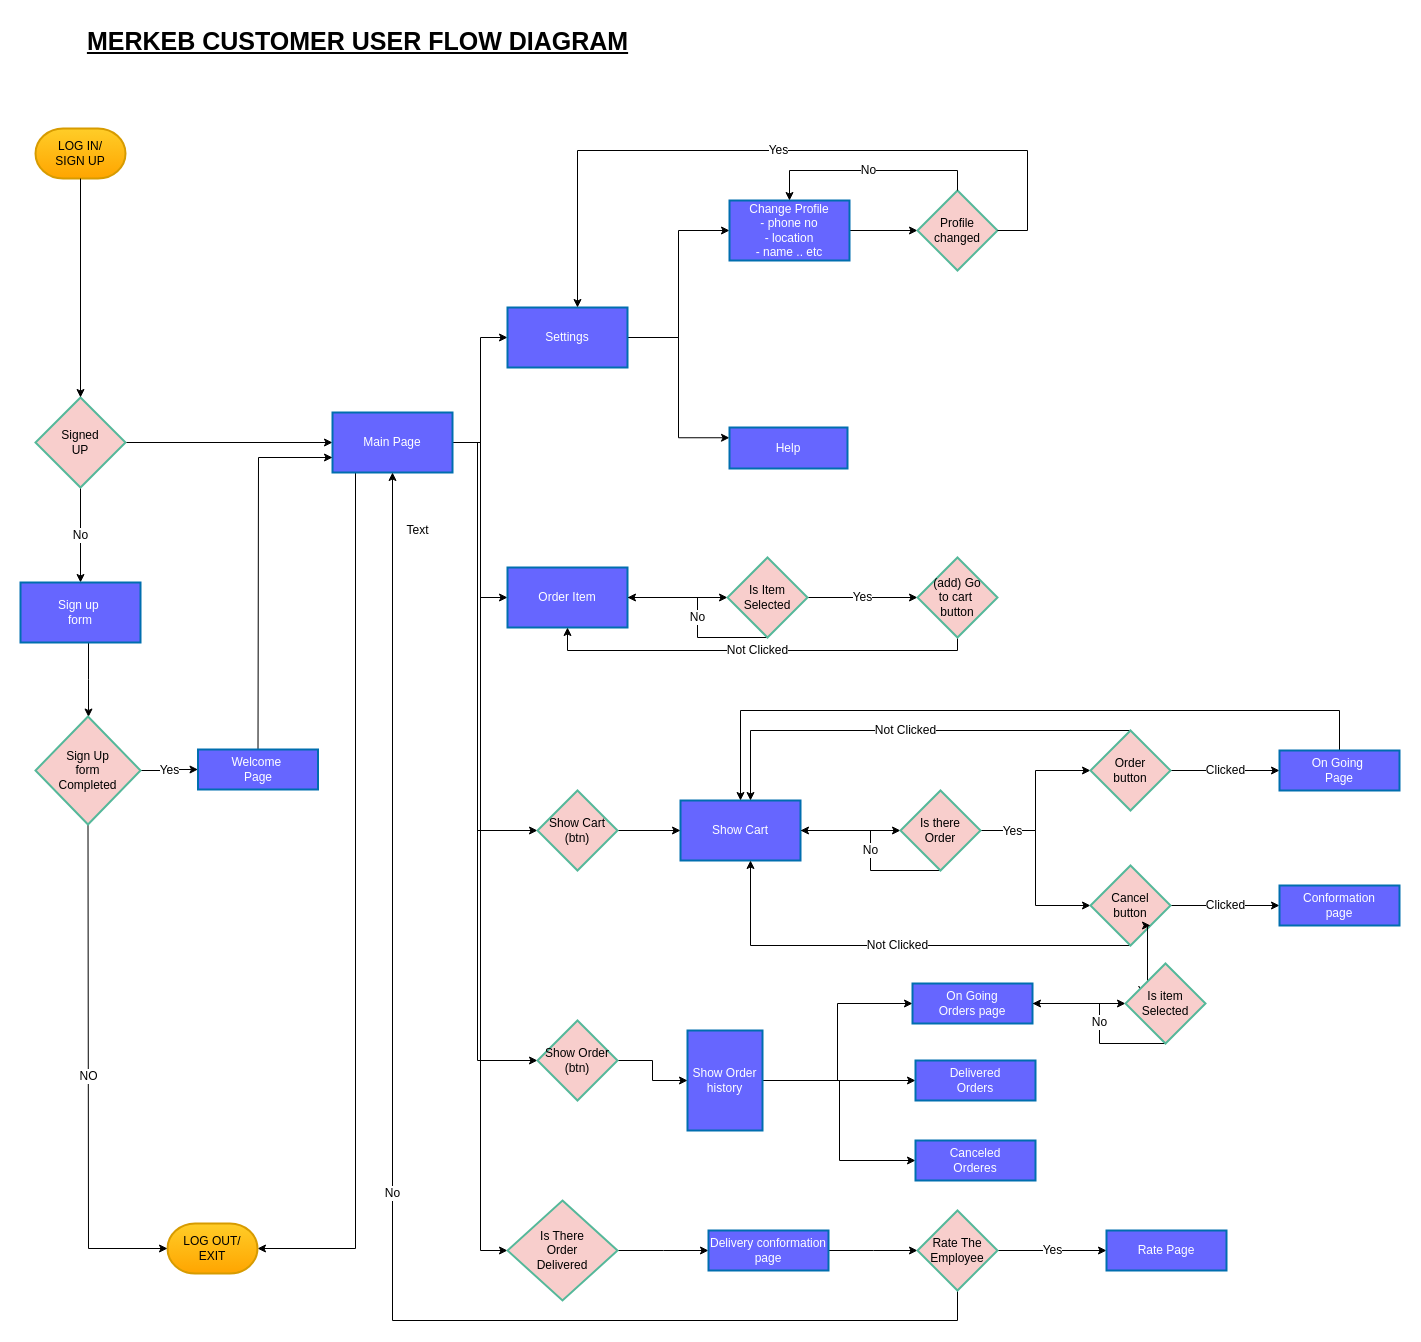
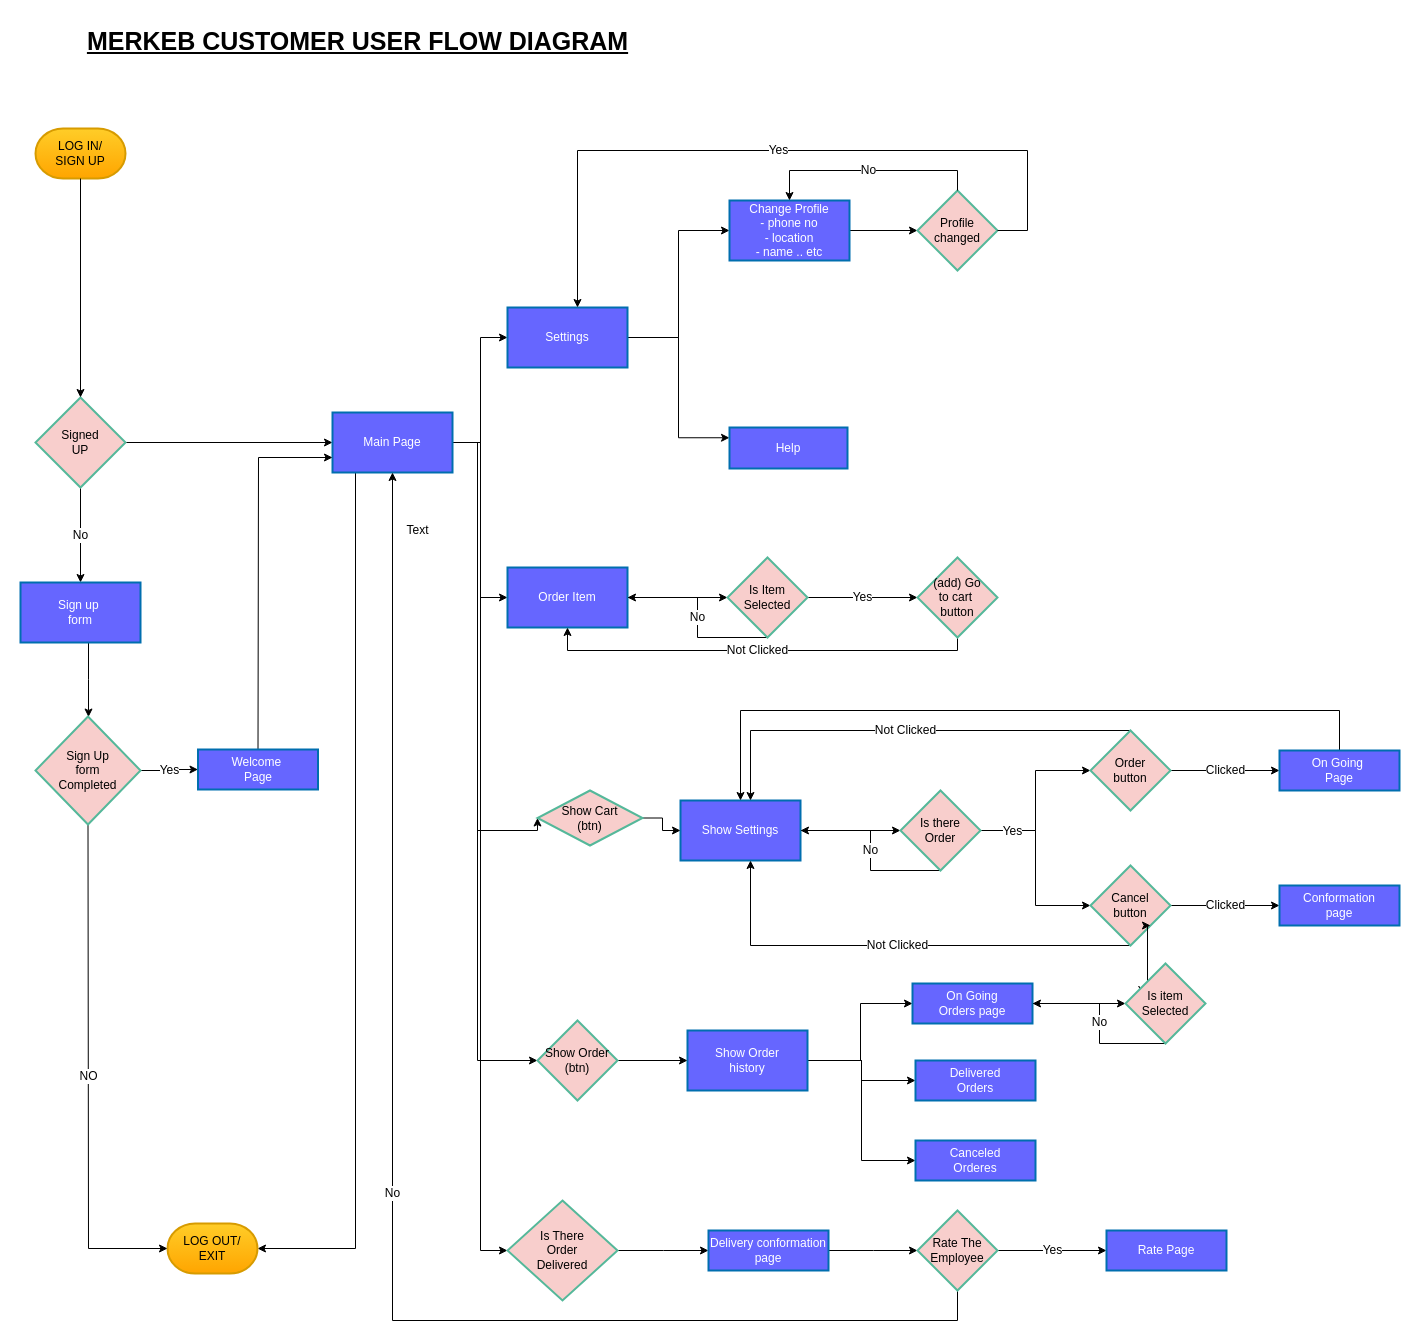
node "Show Cart (btn)": size 80x80 -> 105x55
node "Show Cart": label "Show Cart" -> "Show Settings"
node "Show Order history": size 75x100 -> 120x60
